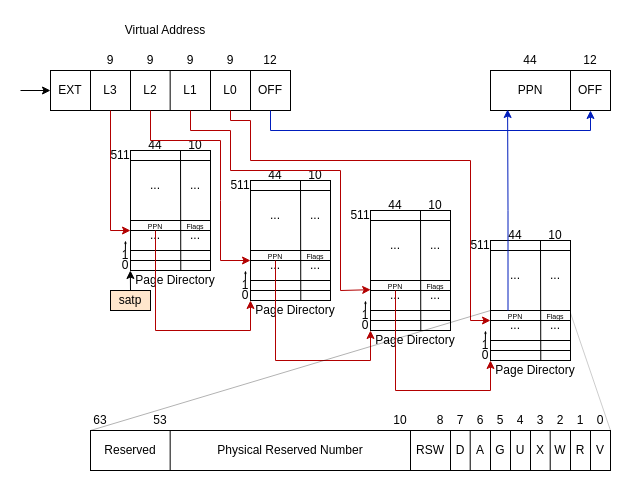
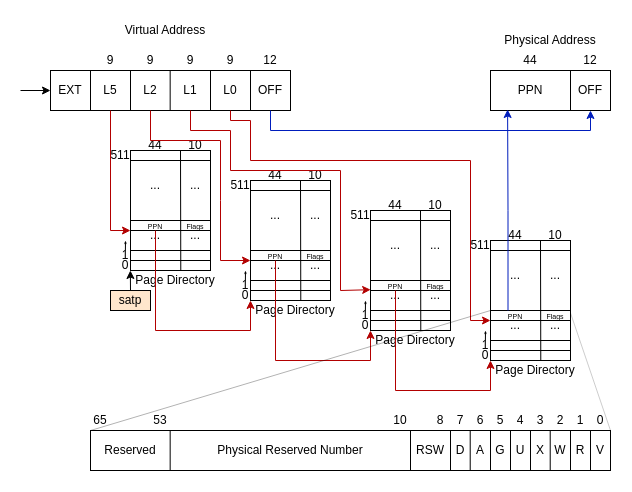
node "Physical Address": added
node "L3": label "L3" -> "L5"
node "63": label "63" -> "65"
